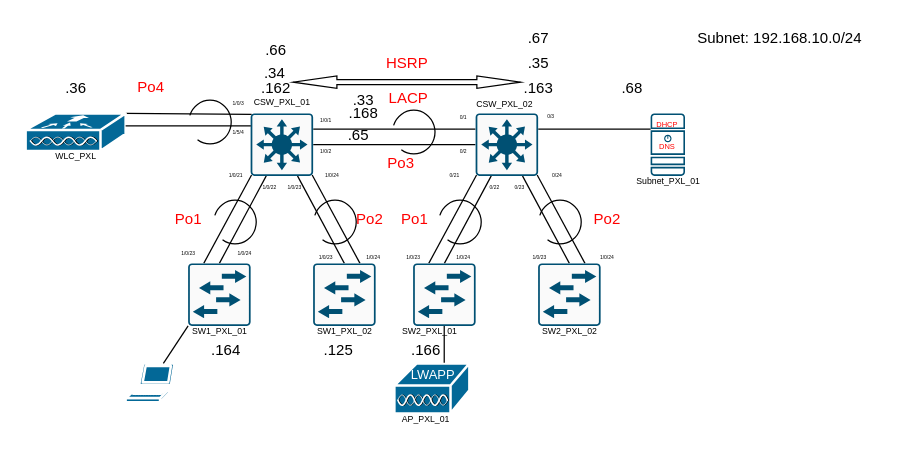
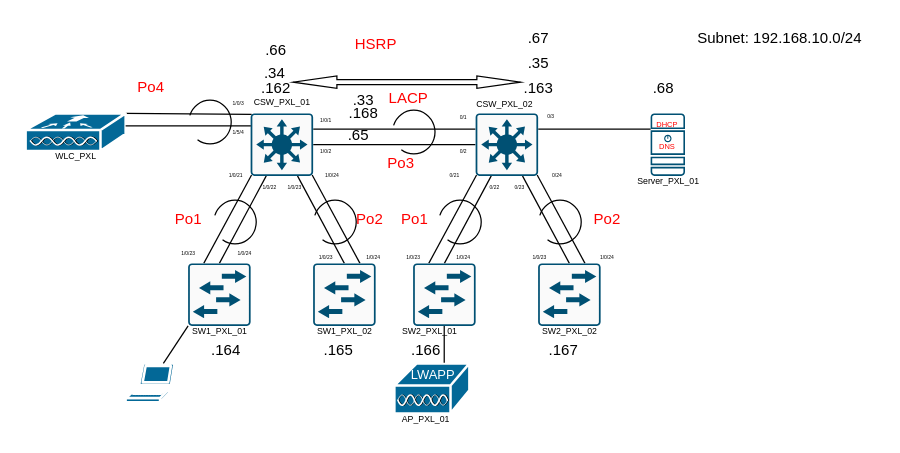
node "HSRP": moved (407, 63) -> (376, 44)
node ".36": removed
node ".68": moved (632, 88) -> (663, 88)
node "Subnet_PXL_01": label "Subnet_PXL_01" -> "Server_PXL_01"
node ".125": label ".125" -> ".165"
node ".167": added
